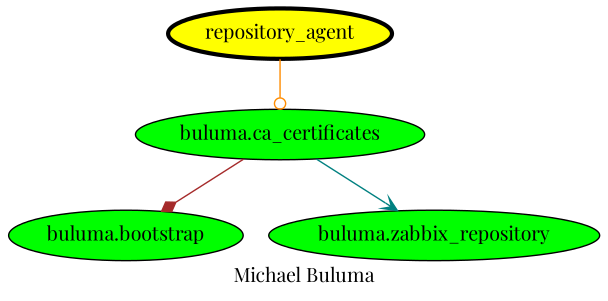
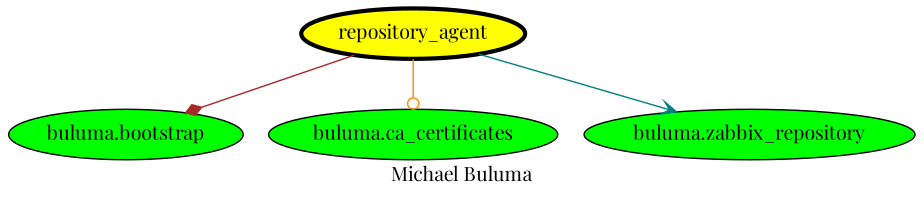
edge "buluma.ca_certificates" -> "buluma.bootstrap": now "repository_agent" -> "buluma.bootstrap"
edge "buluma.ca_certificates" -> "buluma.zabbix_repository": now "repository_agent" -> "buluma.zabbix_repository"
